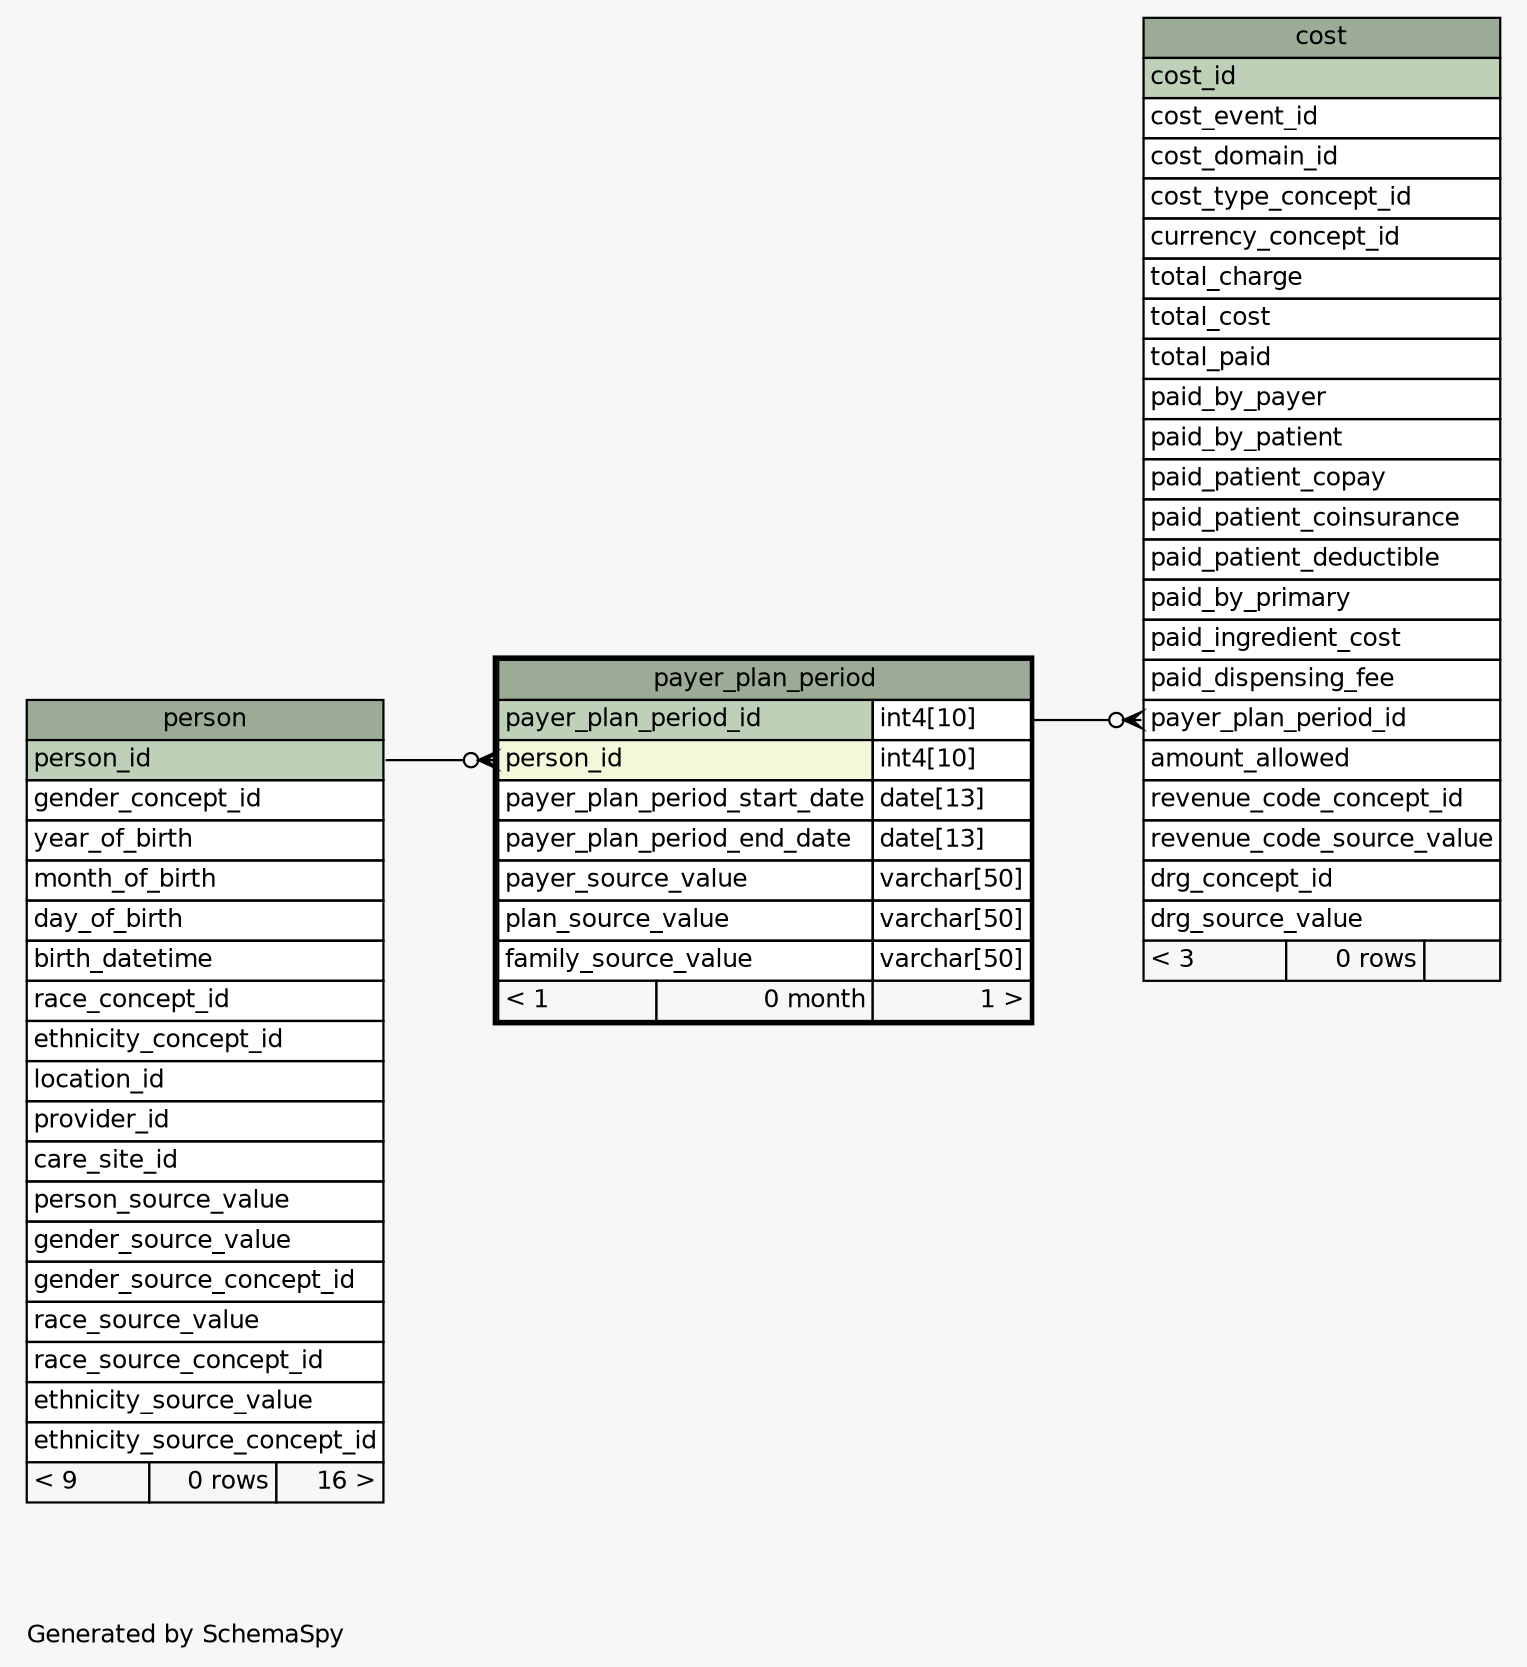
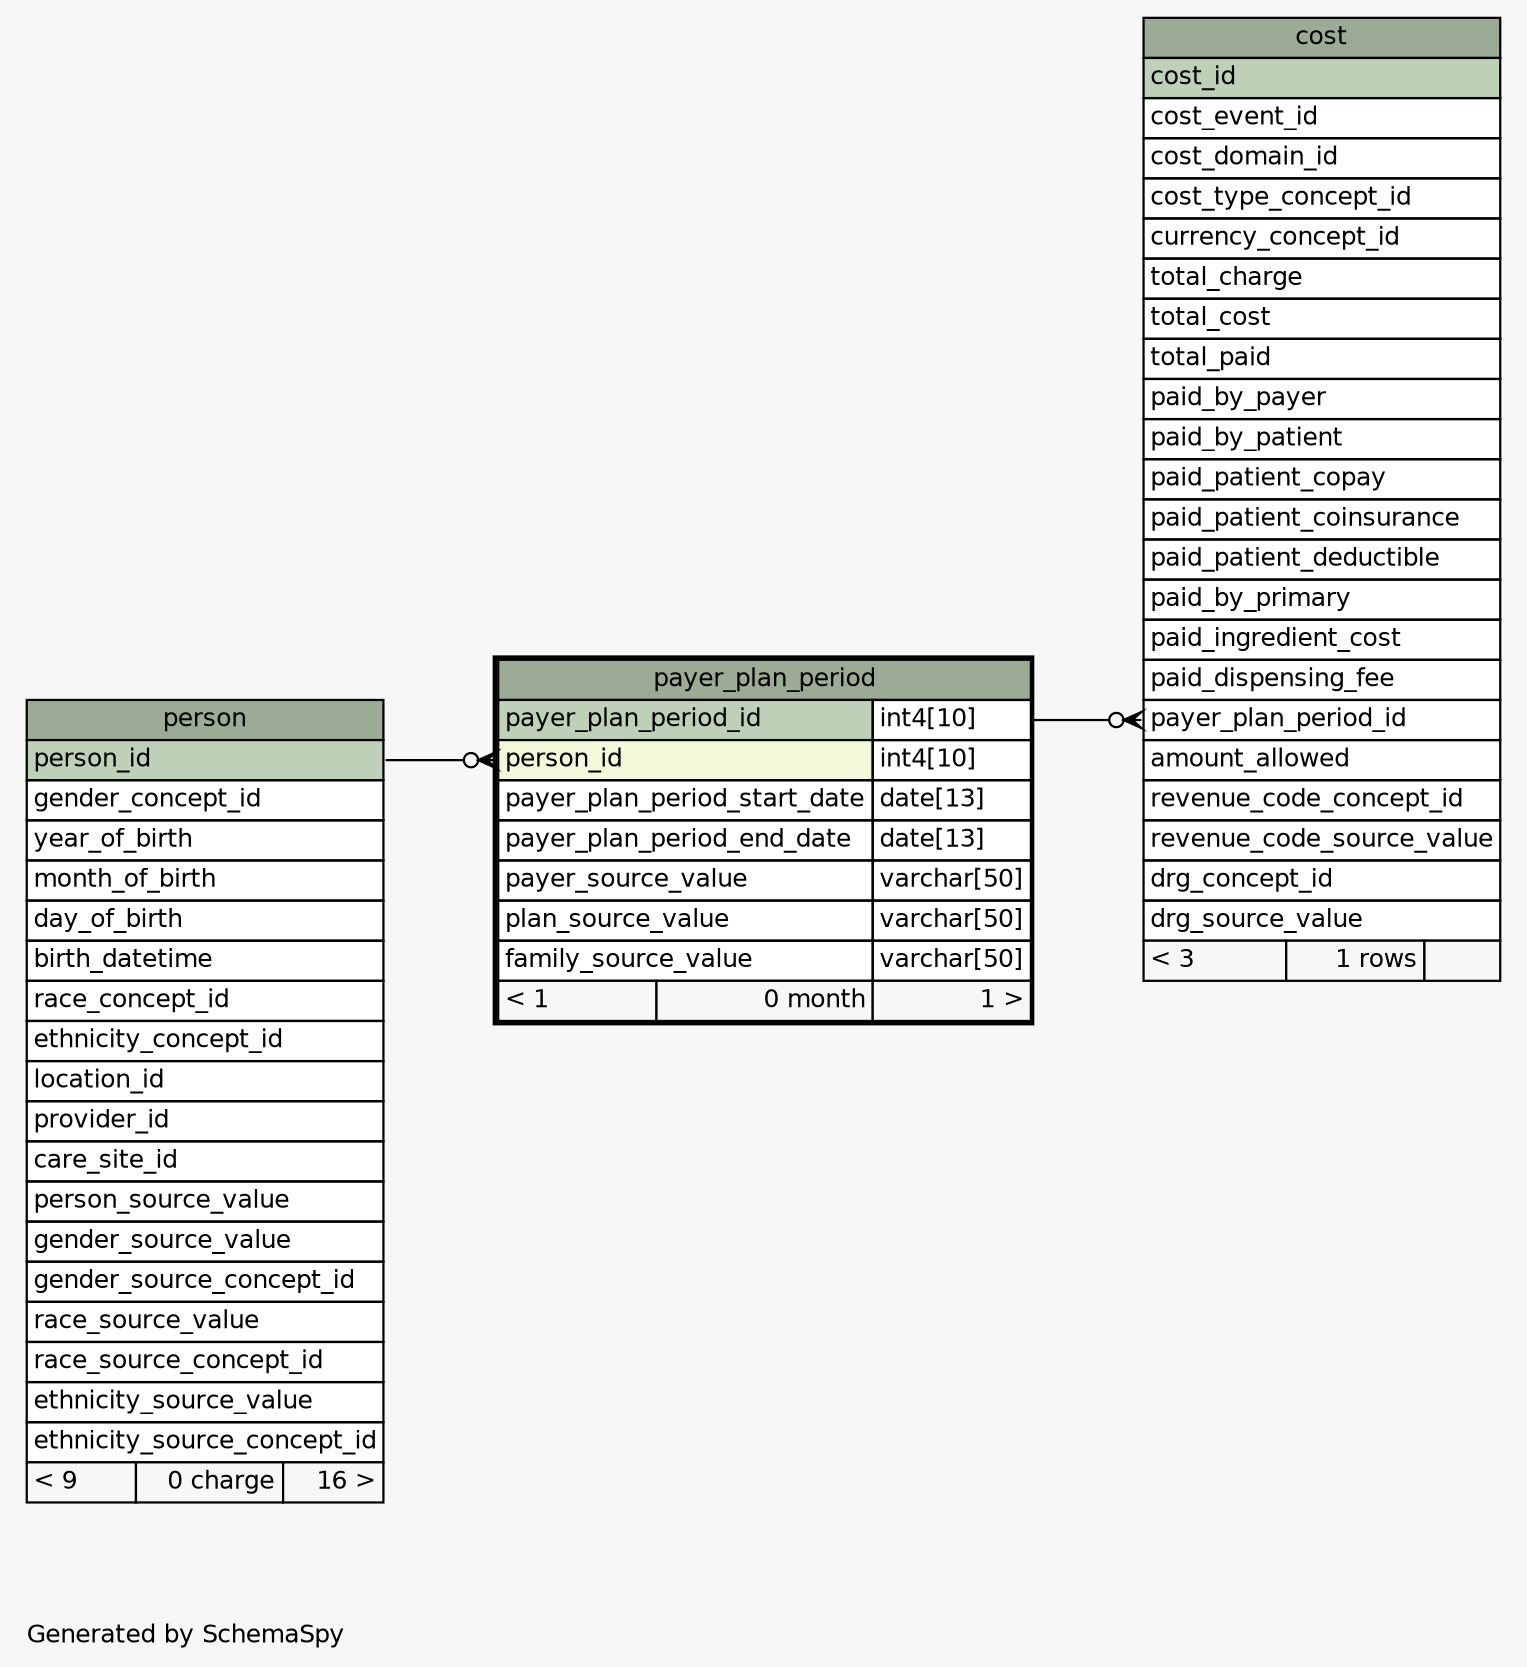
node "cost": text "0 rows" -> "1 rows"
node "person": text "0 rows" -> "0 charge"
